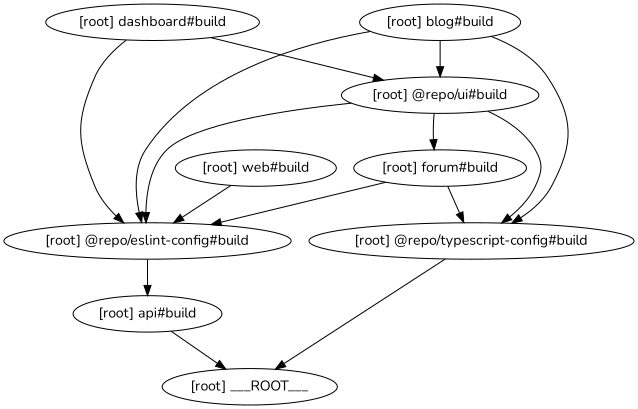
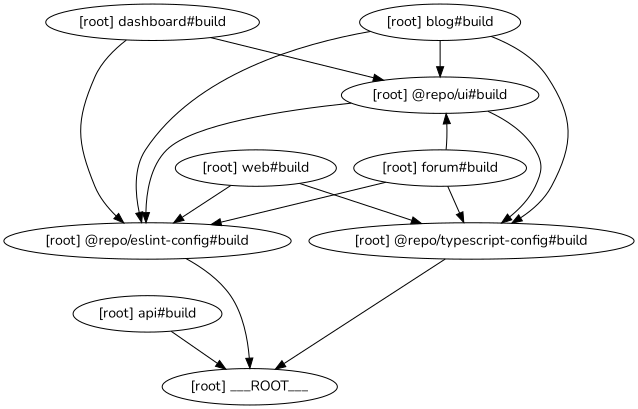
edge "[root] @repo/ui#build" -> "[root] forum#build": reversed
edge "[root] web#build" -> "[root] @repo/typescript-config#build": added
edge "[root] @repo/eslint-config#build" -> "[root] api#build": now "[root] @repo/eslint-config#build" -> "[root] ___ROOT___"
